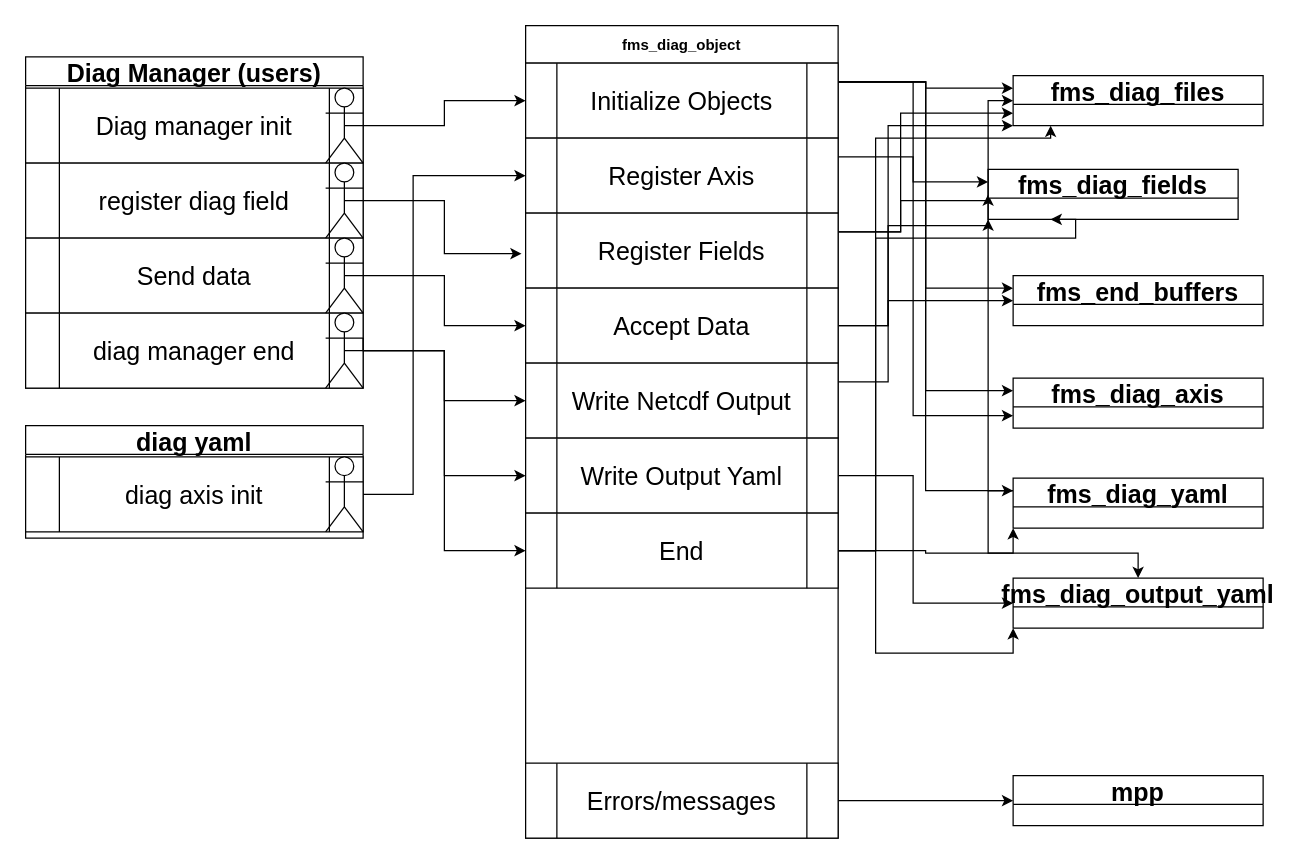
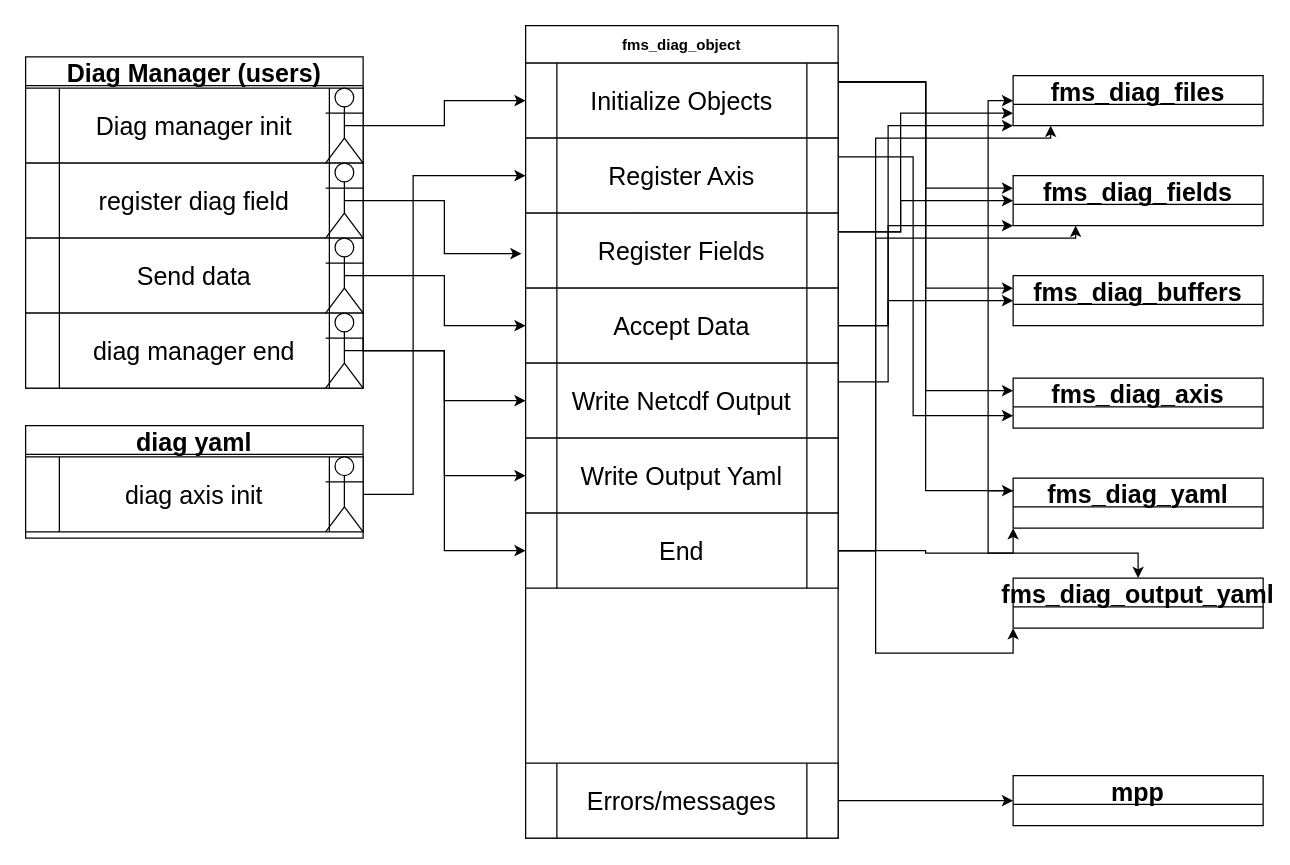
edge "Initialize Objects" -> "fms_diag_files": removed
node "fms_diag_fields": moved (1113, 194) -> (1138, 201)
node "fms_end_buffers": label "fms_end_buffers" -> "fms_diag_buffers"
edge "Write Output Yaml" -> "fms_diag_output_yaml": removed
